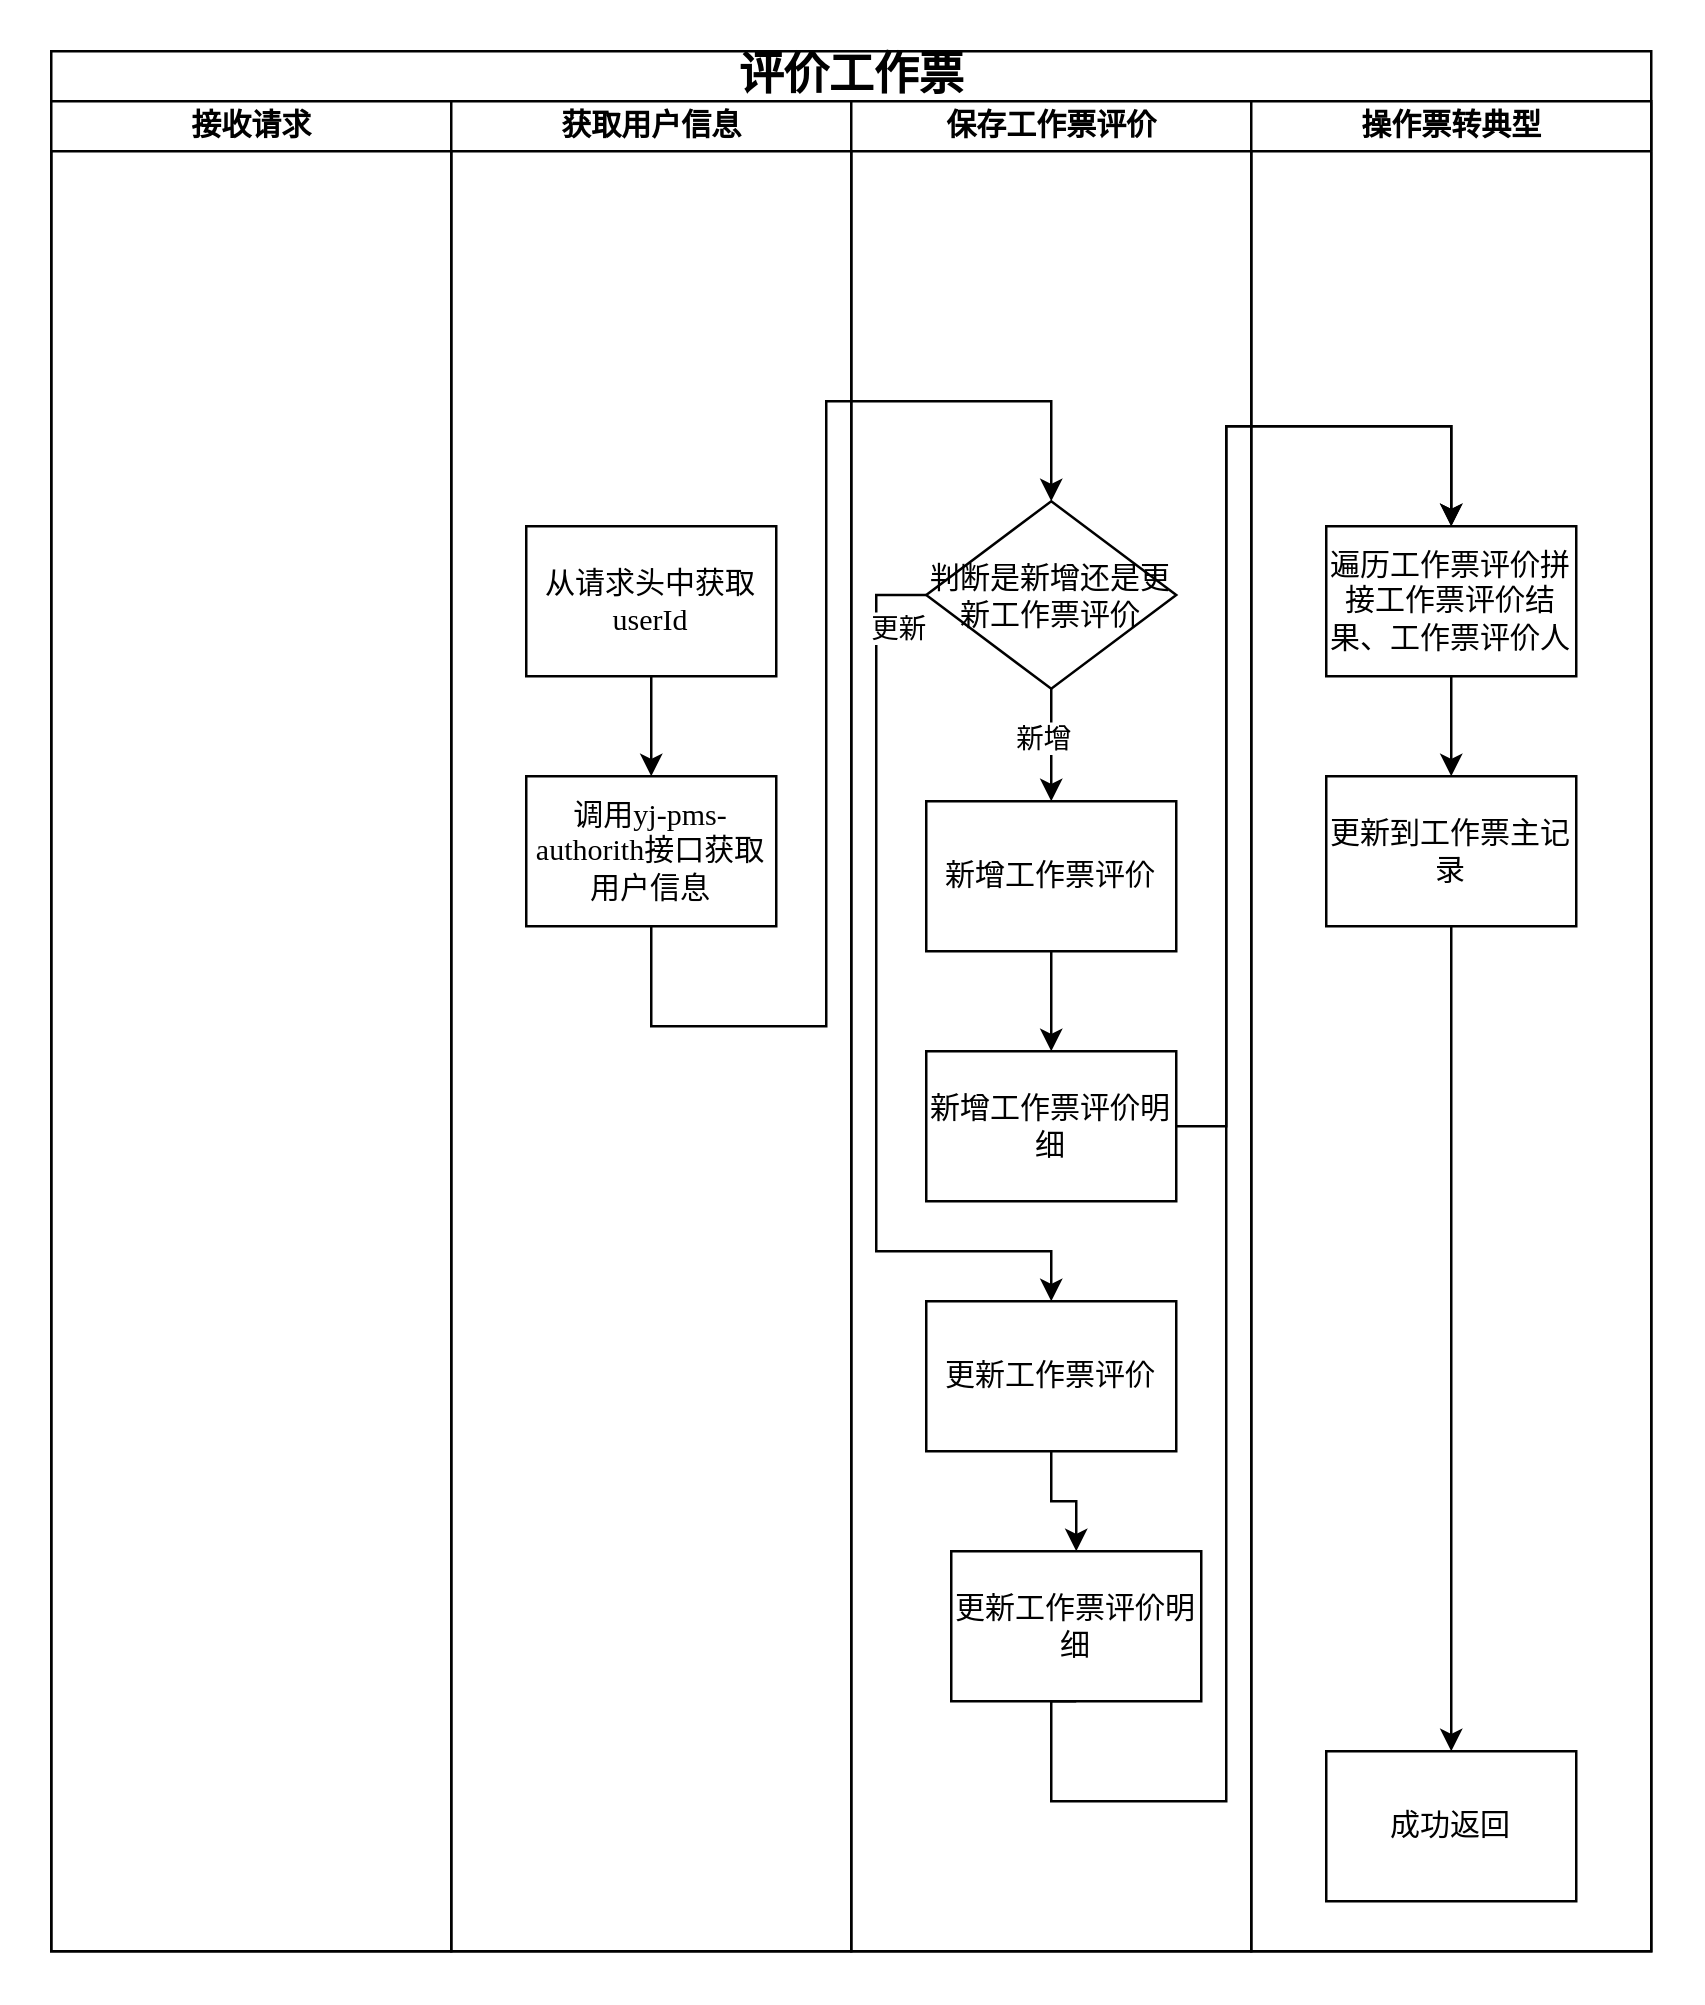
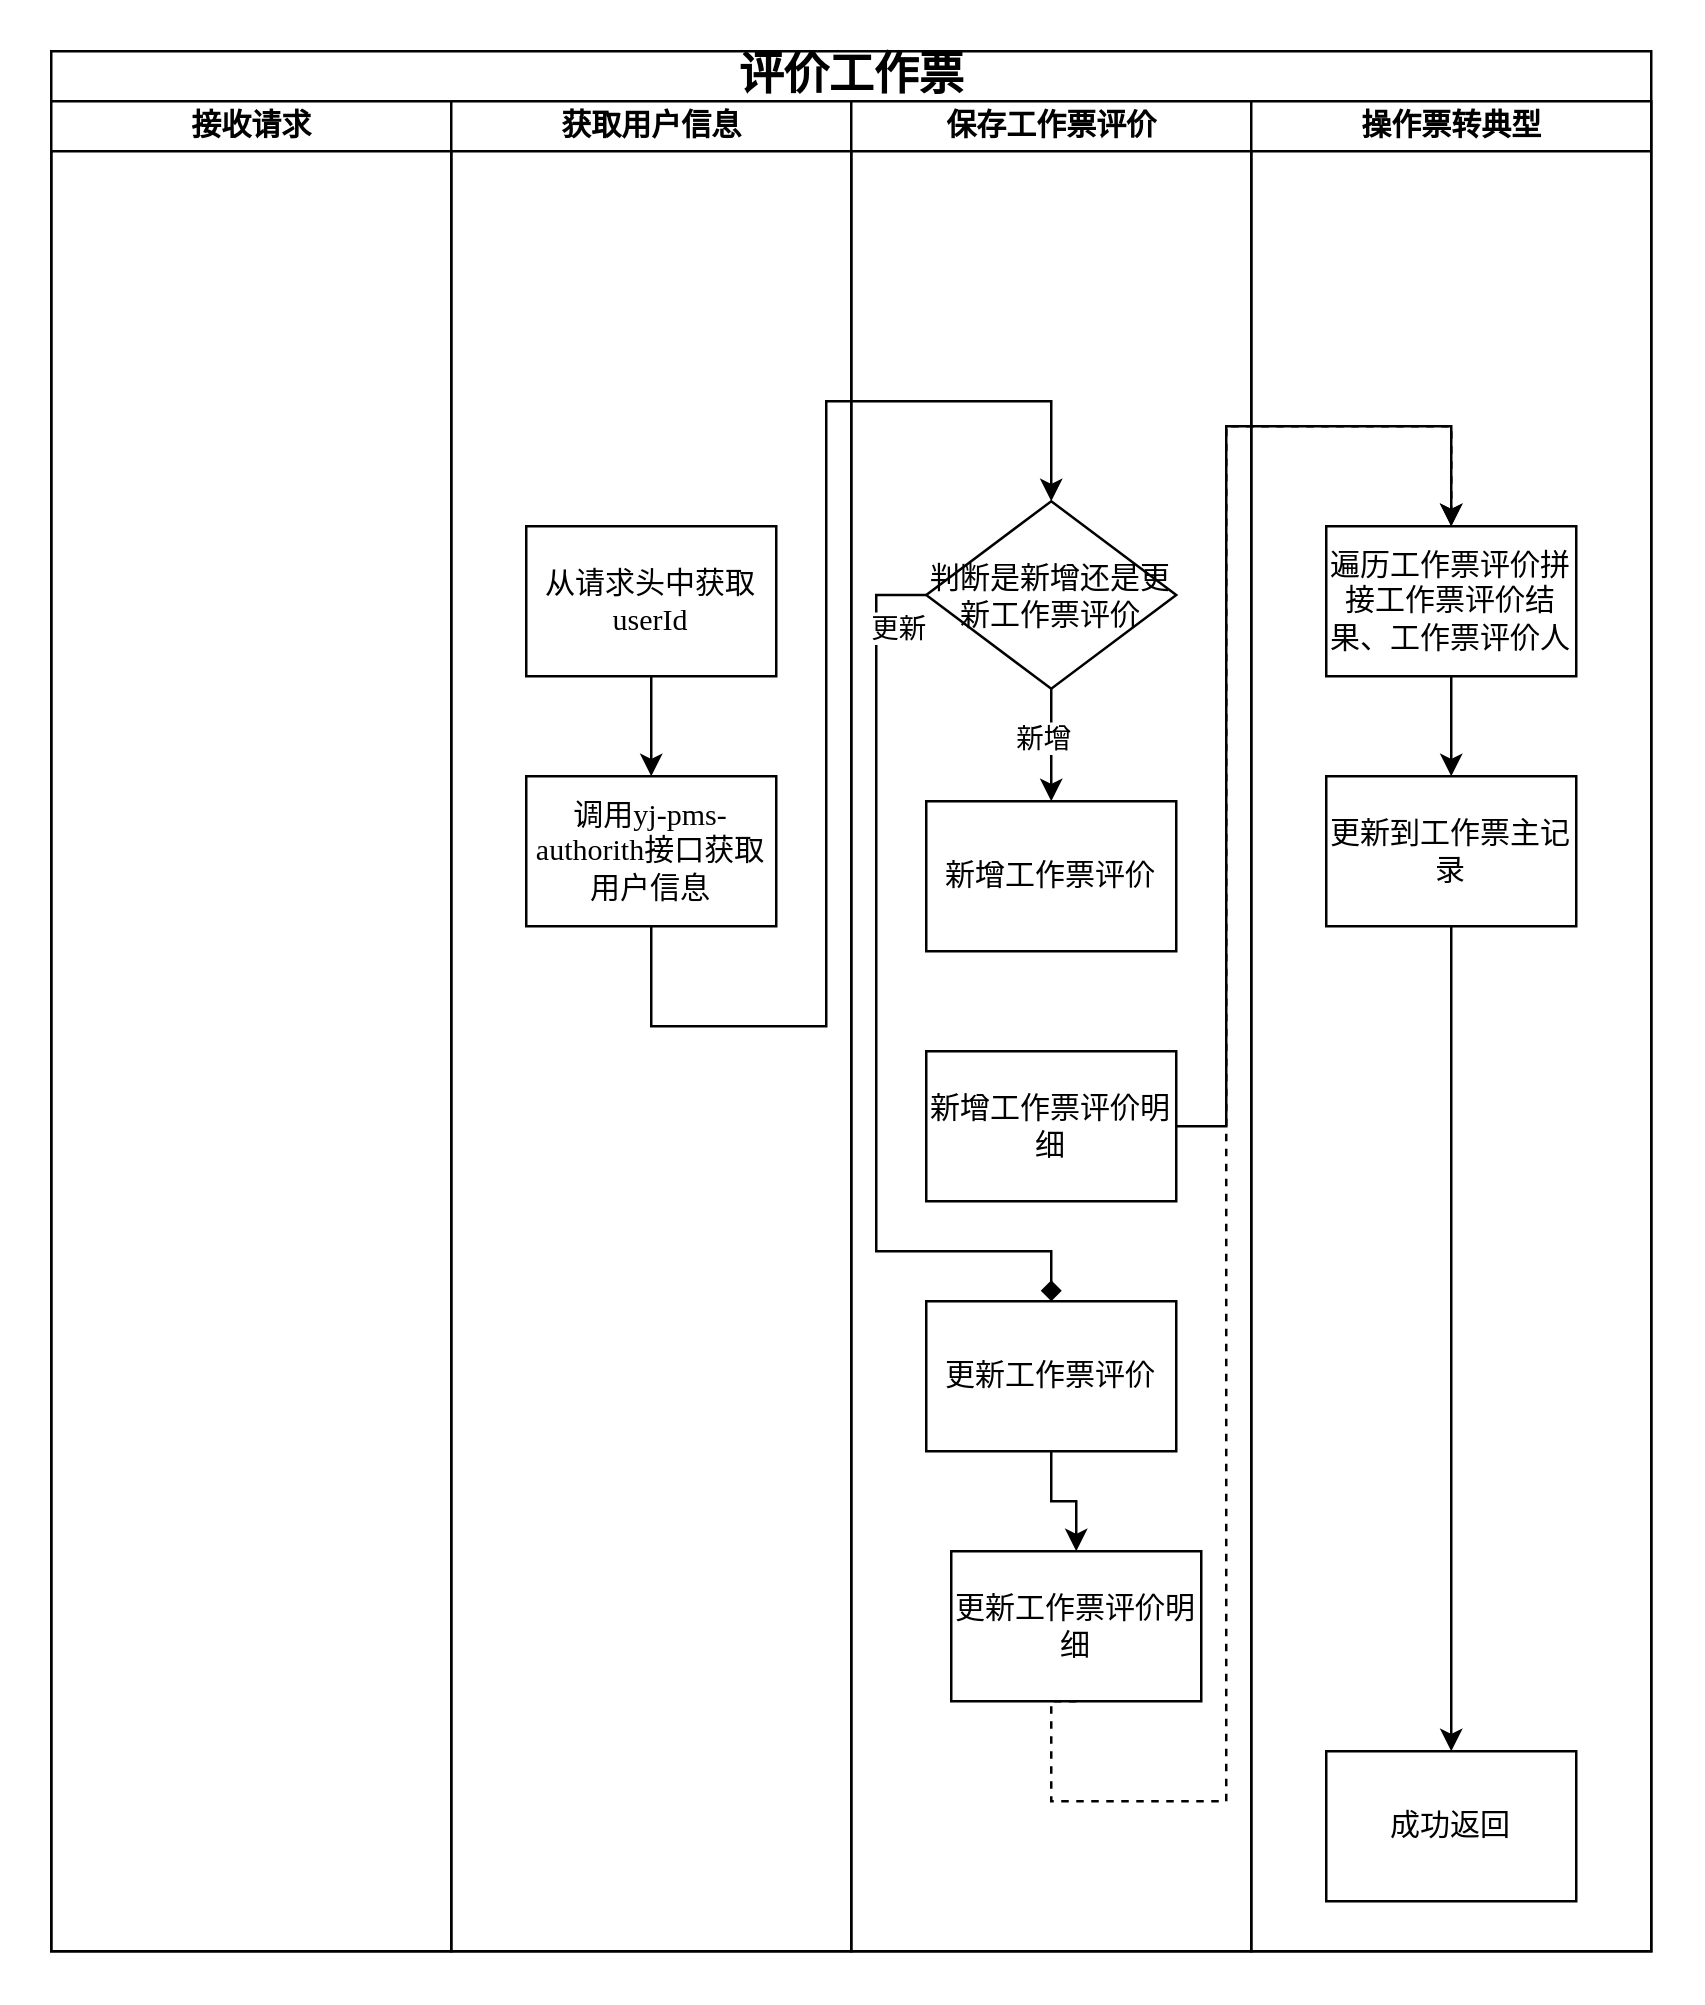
edge "新增工作票评价" -> "新增工作票评价明细": removed
edge "判断是新增还是更新工作票评价" -> "更新工作票评价": arrowhead classic -> diamond
edge "更新工作票评价明细" -> "遍历工作票评价拼接工作票评价结果、工作票评价人": style solid -> dashed
